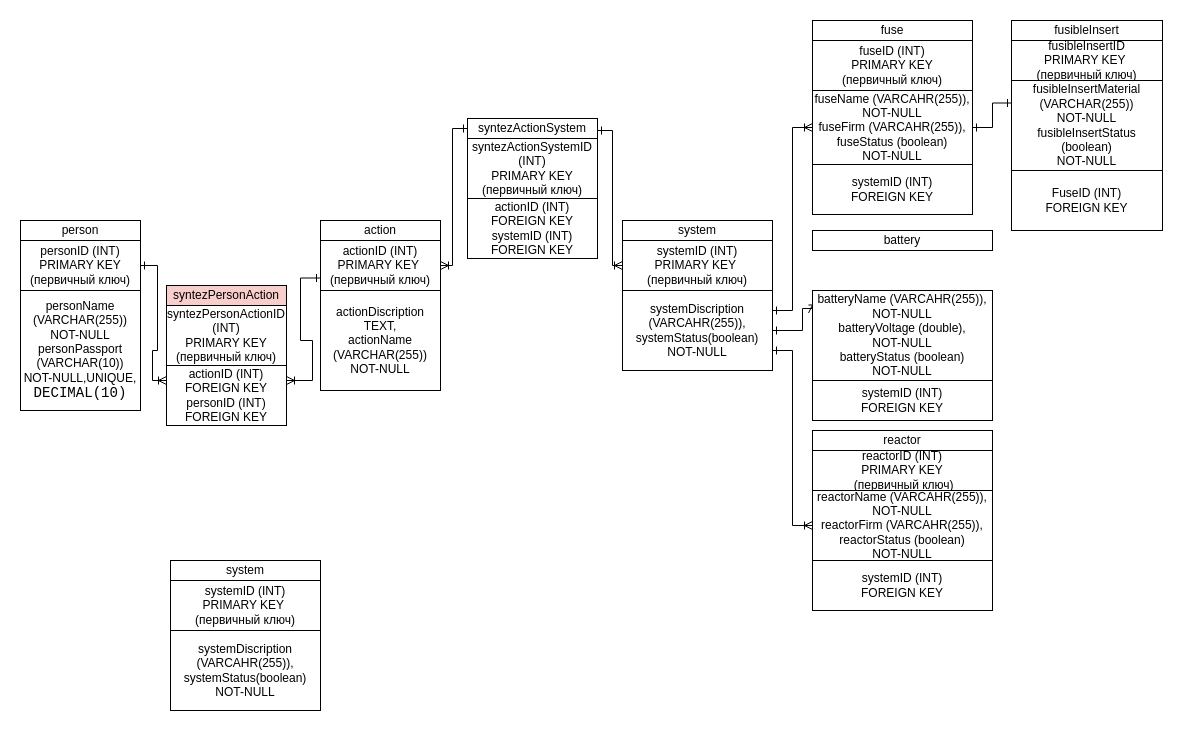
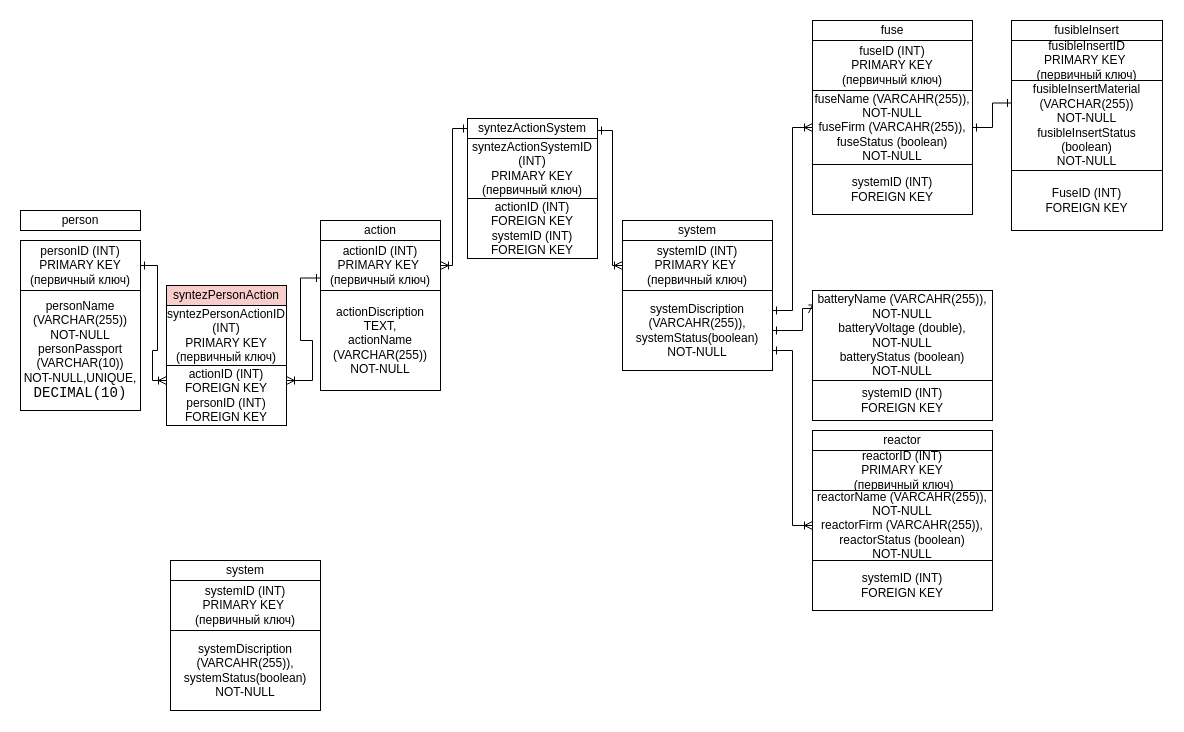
node "person": moved (81, 231) -> (81, 221)
node "battery": removed
